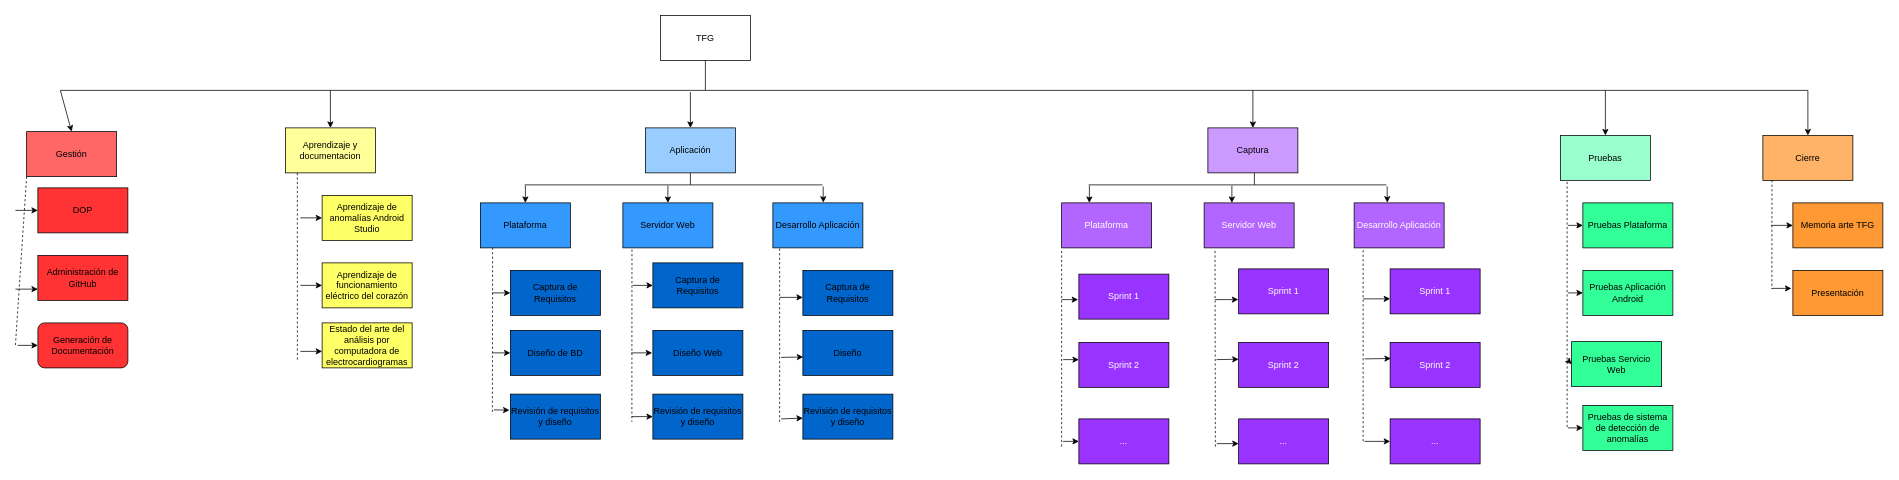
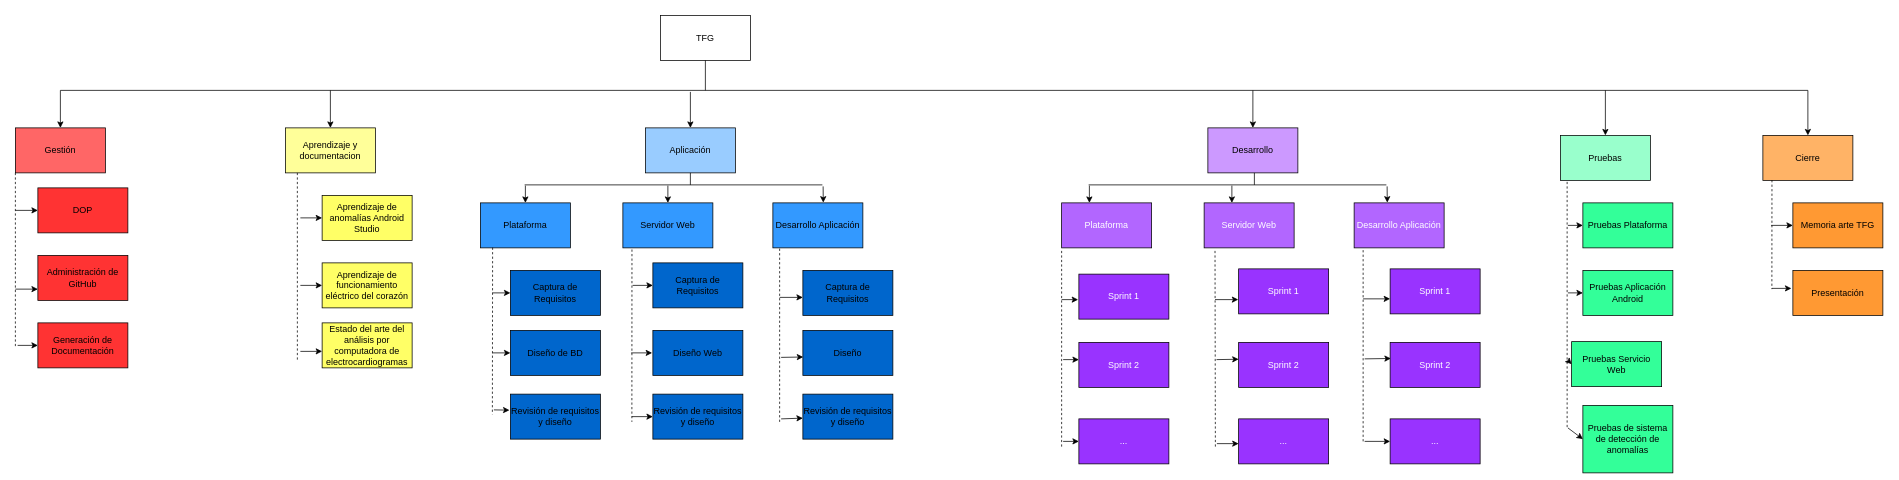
node "Captura": label "Captura" -> "Desarrollo"
node "Gestión": moved (72, 154) -> (60, 150)
node "Generación de Documentación": shape rounded rectangle -> rectangle
node "Pruebas de sistema de detección de anomalías": size 90x45 -> 90x68
